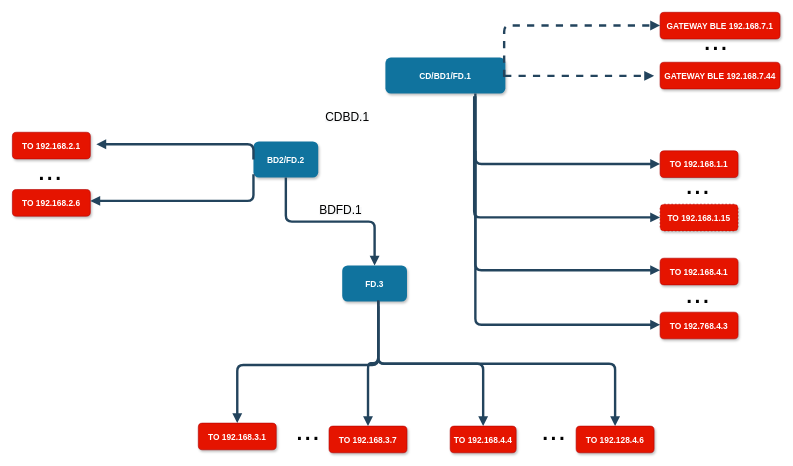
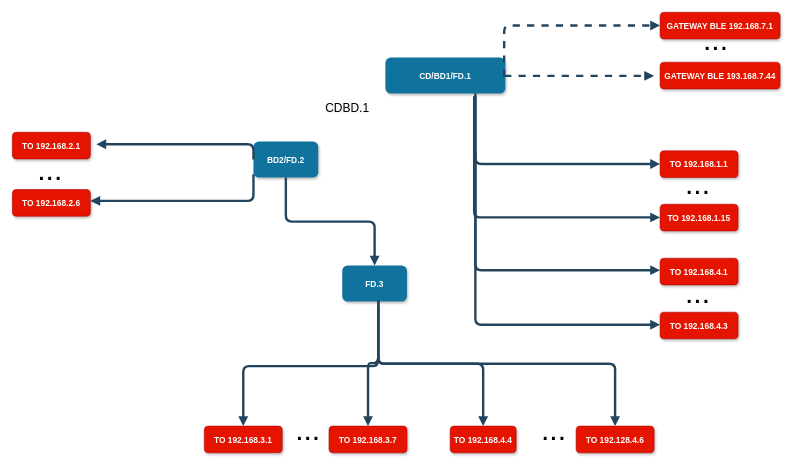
node "GATEWAY BLE 192.168.7.44": label "GATEWAY BLE 192.168.7.44" -> "GATEWAY BLE 193.168.7.44"
node "CDBD.1": moved (357, 117) -> (357, 108)
node "BDFD.1": removed
node "TO 192.168.1.15": style dashed -> solid
node "TO 192.768.4.3": label "TO 192.768.4.3" -> "TO 192.168.4.3"
node "TO 192.168.3.1": moved (237, 437) -> (243, 440)
